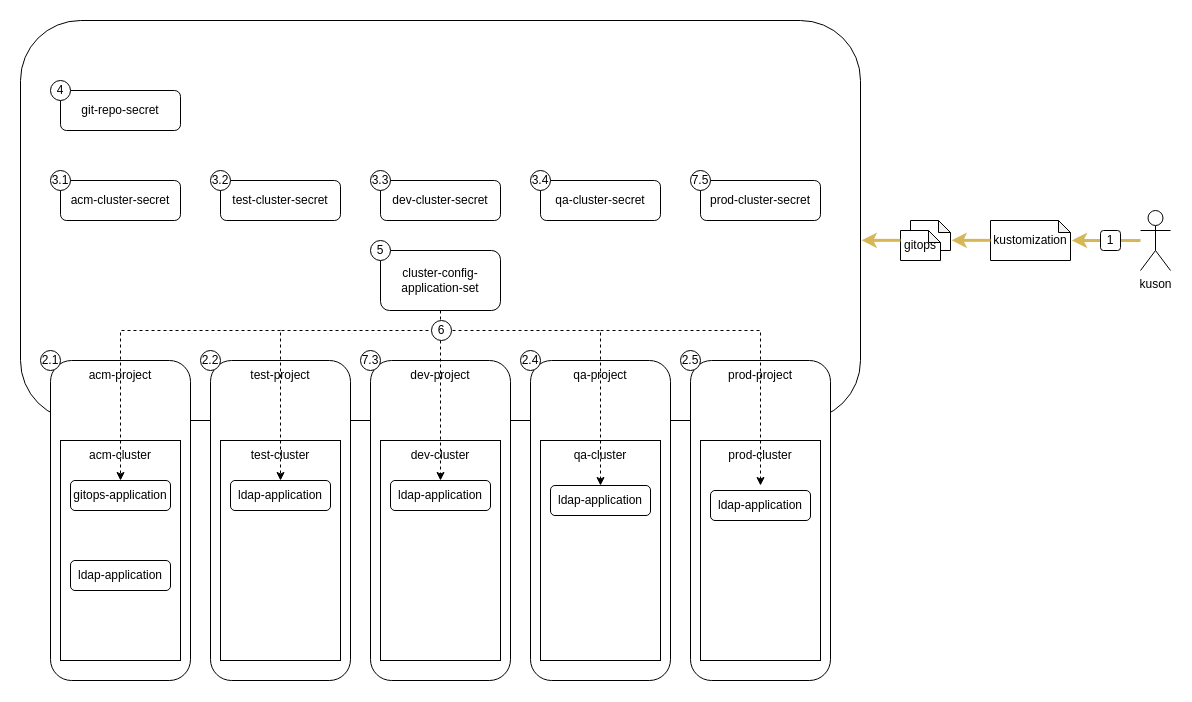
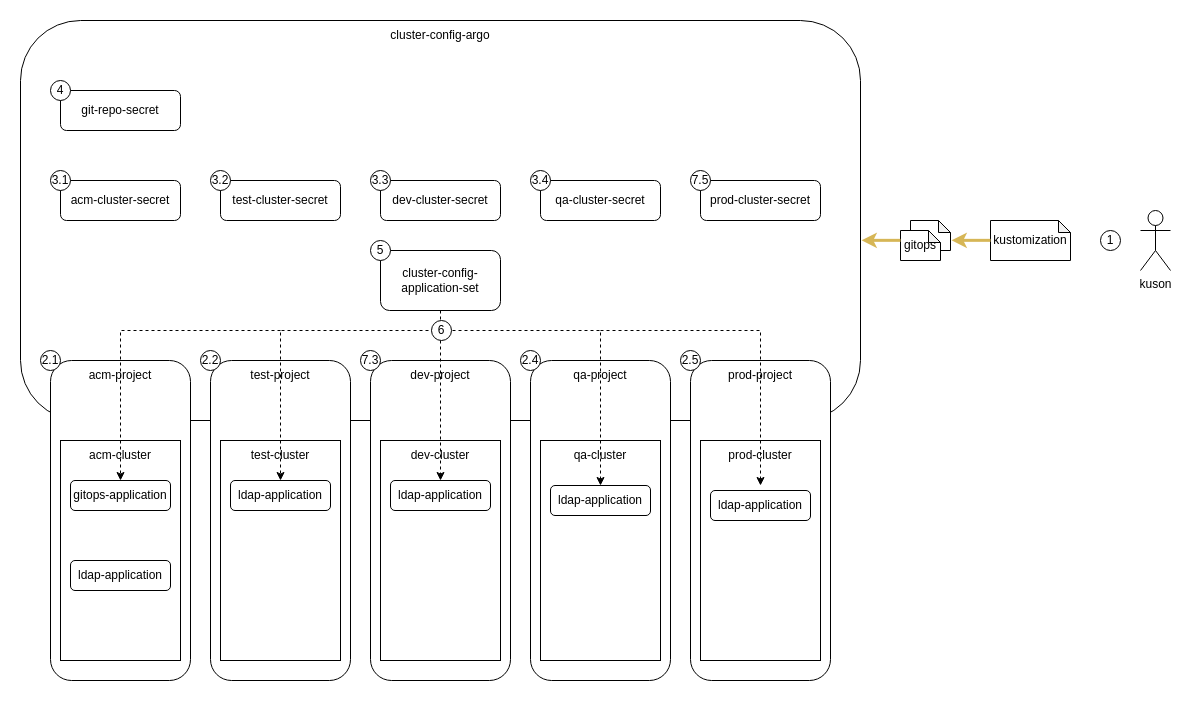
node "cluster-config-argo": added
node "1": shape rounded rectangle -> ellipse
edge "kuson" -> "kustomization": removed
